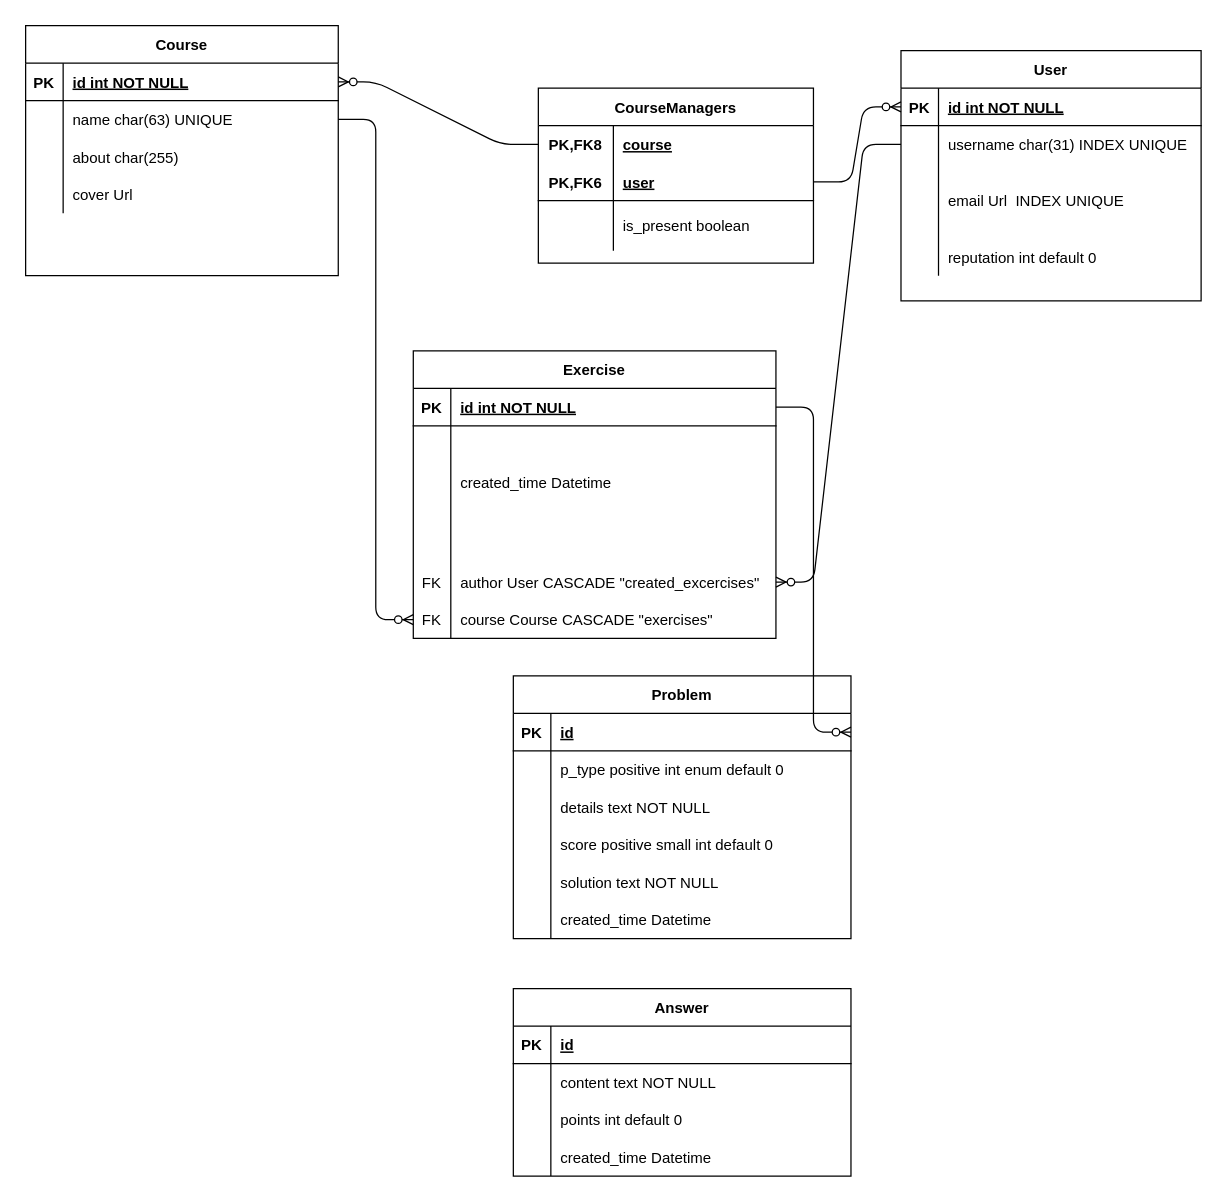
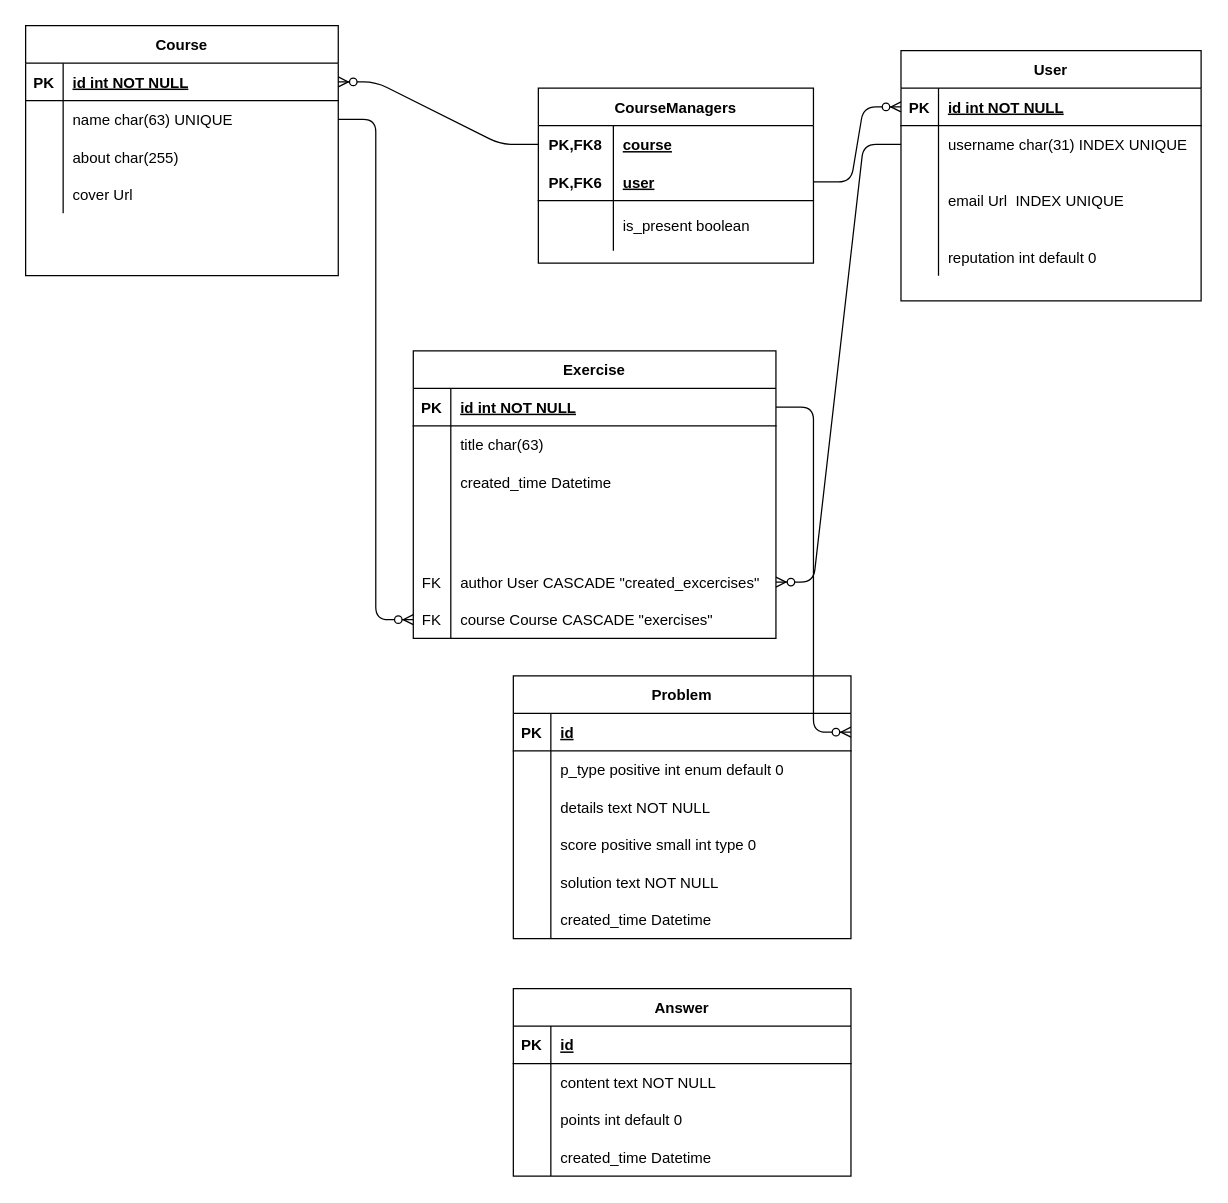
node "title char(63)": added
node "score positive small int default 0": label "score positive small int default 0" -> "score positive small int type 0"
